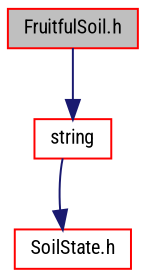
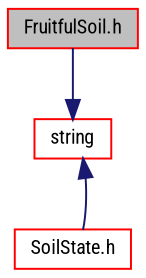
edge "string" -> "SoilState.h": reversed
